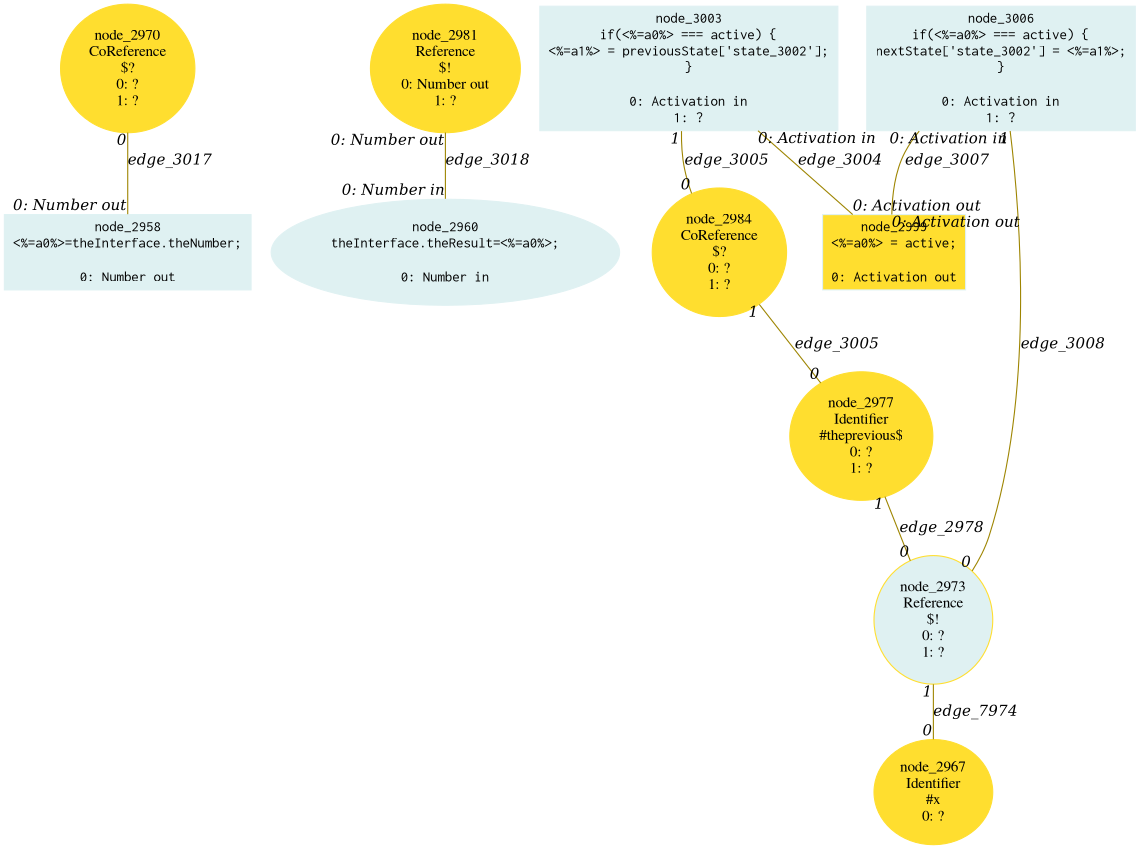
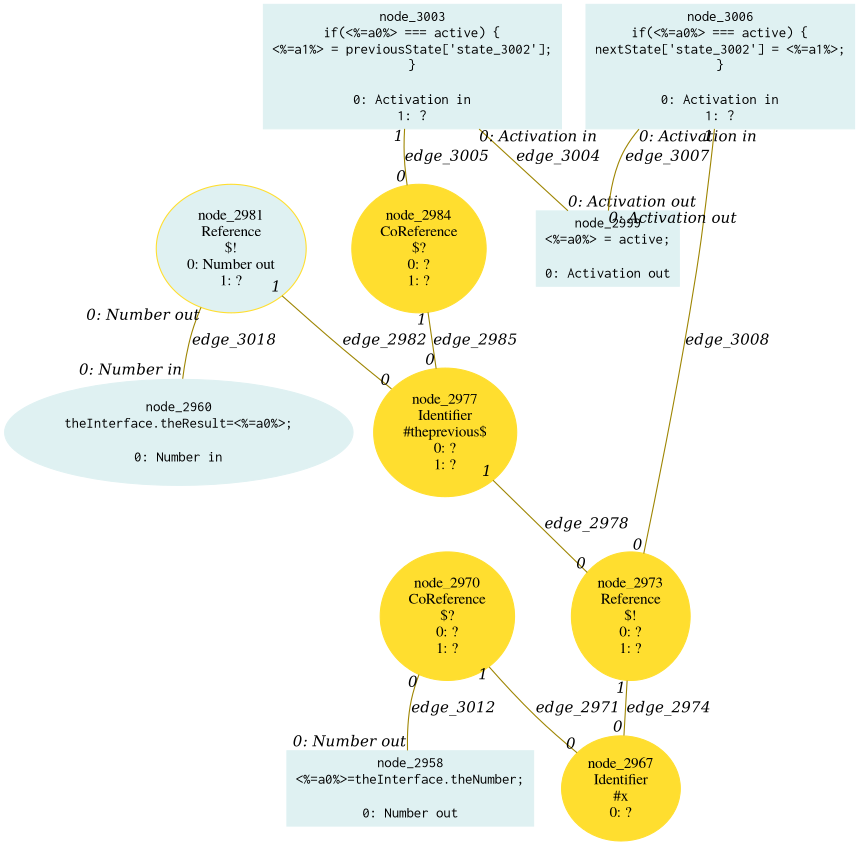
node "node_2981 Reference $! 0: Number out 1: ?": fillcolor #ffde2f -> #dff1f2
edge "node_2970 CoReference $? 0: ? 1: ?" -- "node_2958 <%=a0%>=theInterface.theNumber; 0: Number out": label "edge_3017" -> "edge_3012"
node "node_2999 <%=a0%> = active; 0: Activation out": fillcolor #ffde2f -> #dff1f2
edge "node_2981 Reference $! 0: Number out 1: ?" -- "node_2977 Identifier #theprevious$ 0: ? 1: ?": added, label "edge_2982"
edge "node_2984 CoReference $? 0: ? 1: ?" -- "node_2977 Identifier #theprevious$ 0: ? 1: ?": label "edge_3005" -> "edge_2985"
node "node_2973 Reference $! 0: ? 1: ?": fillcolor #dff1f2 -> #ffde2f
edge "node_2970 CoReference $? 0: ? 1: ?" -- "node_2967 Identifier #x 0: ?": added, label "edge_2971"
edge "node_2973 Reference $! 0: ? 1: ?" -- "node_2967 Identifier #x 0: ?": label "edge_7974" -> "edge_2974"
